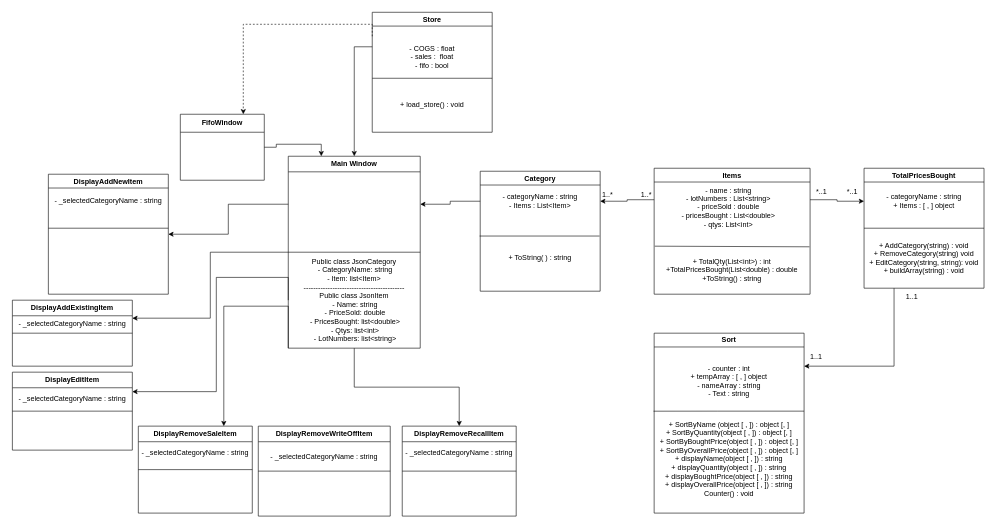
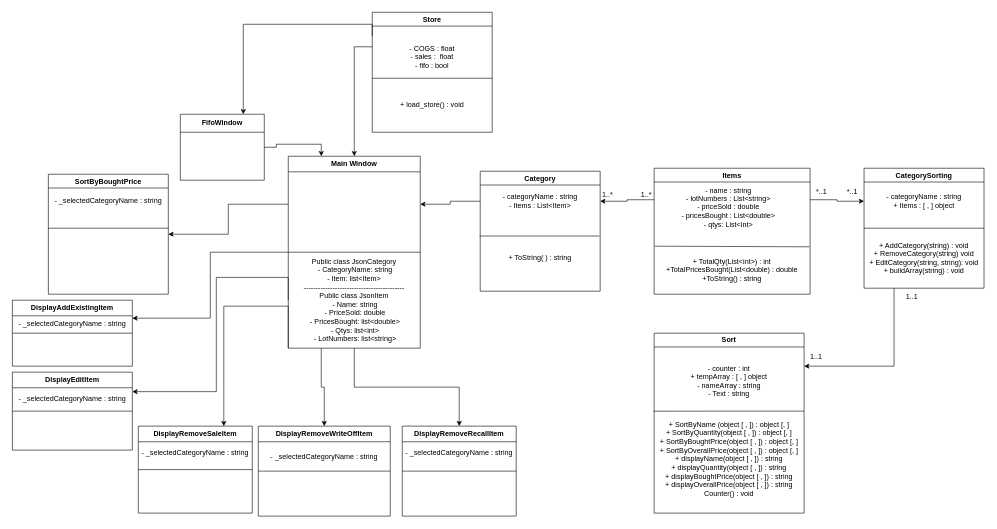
edge "- COGS : float - sales : float - fifo : bool" -> "FifoWindow": style dashed -> solid
node "TotalPricesBought": label "TotalPricesBought" -> "CategorySorting"
node "DisplayAddNewItem": label "DisplayAddNewItem" -> "SortByBoughtPrice"
edge "Main Window" -> "DisplayRemoveWriteOffItem": added
